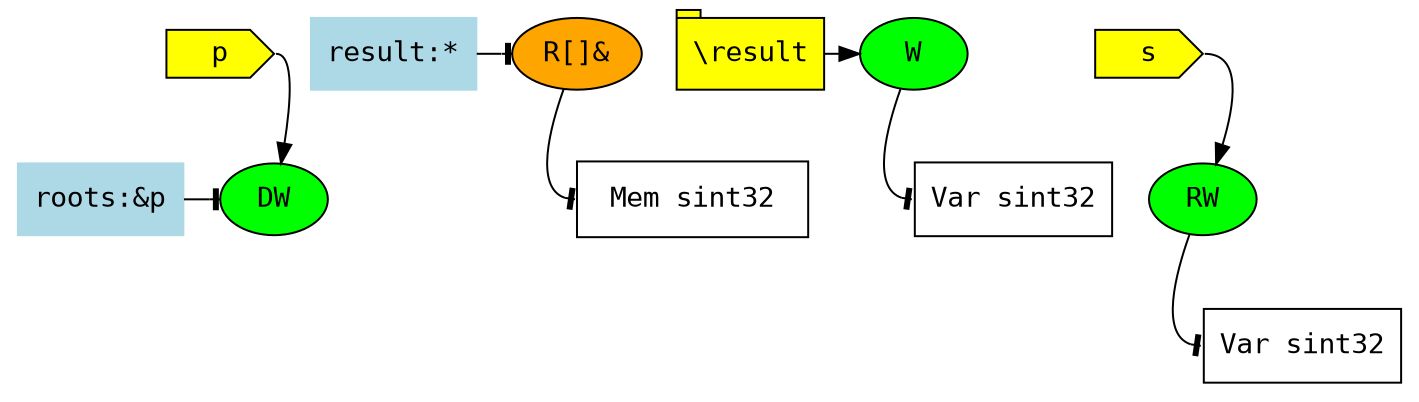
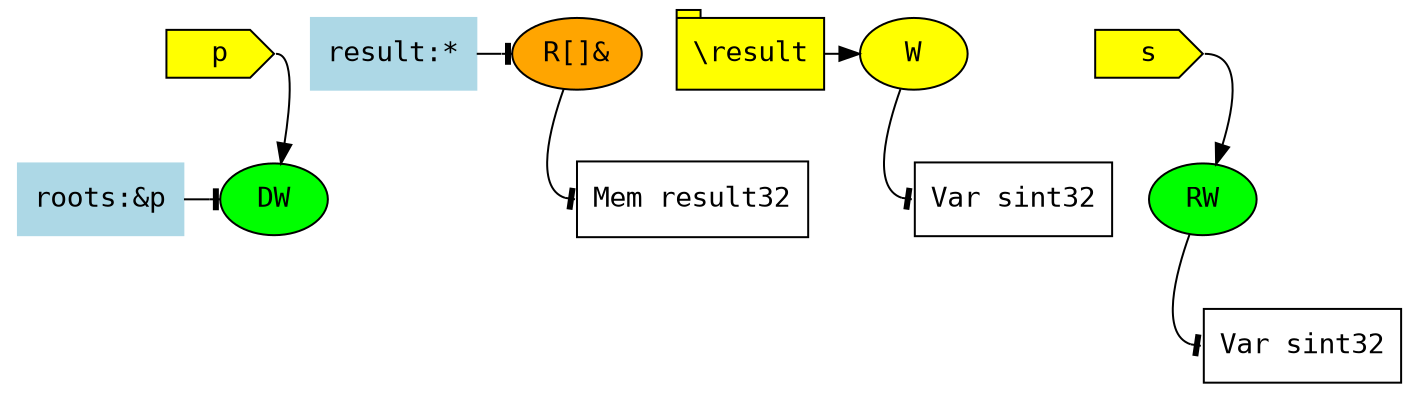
node "W": fillcolor green -> yellow
node "Mem sint32": label "Mem sint32" -> "Mem result32"
